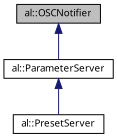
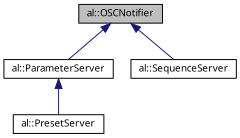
node "al::SequenceServer": added
